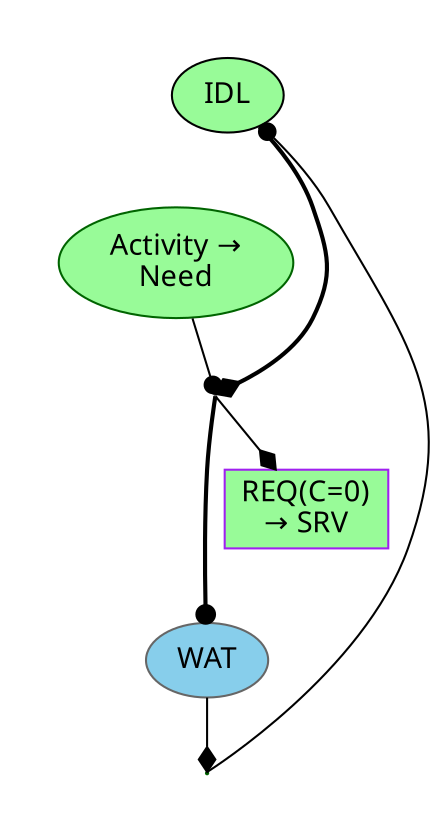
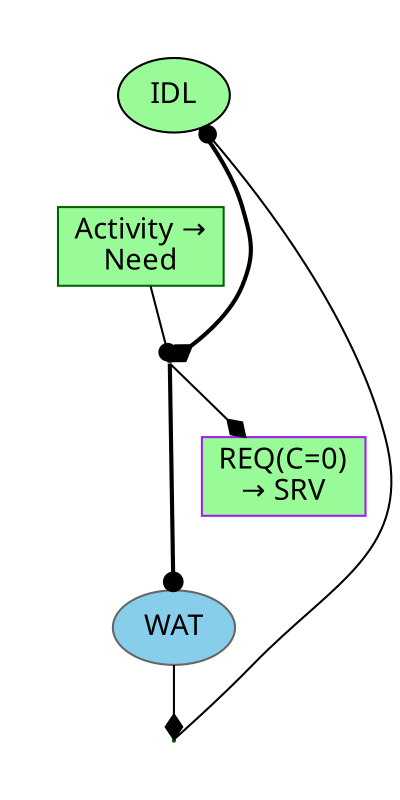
node "Activity → Need": shape ellipse -> box
